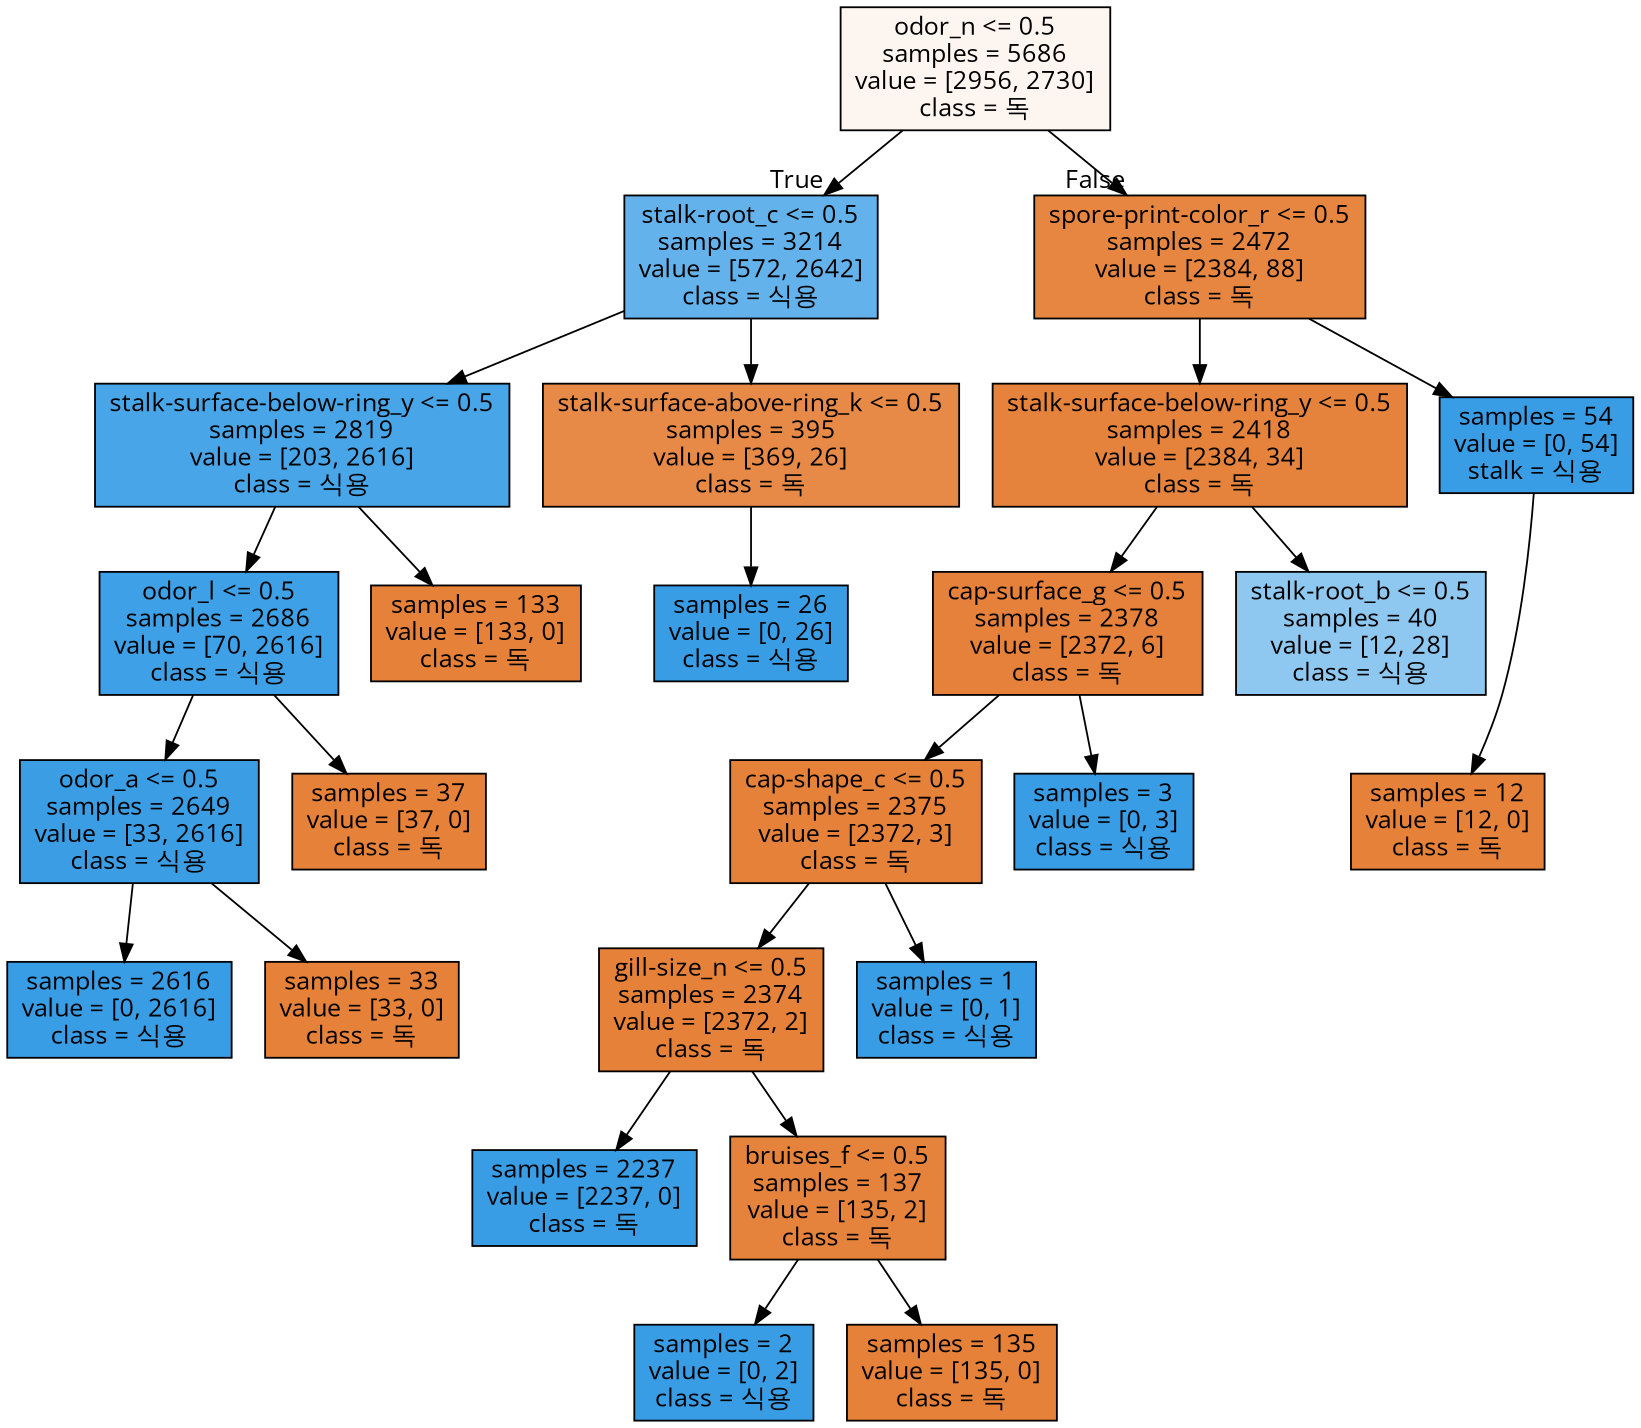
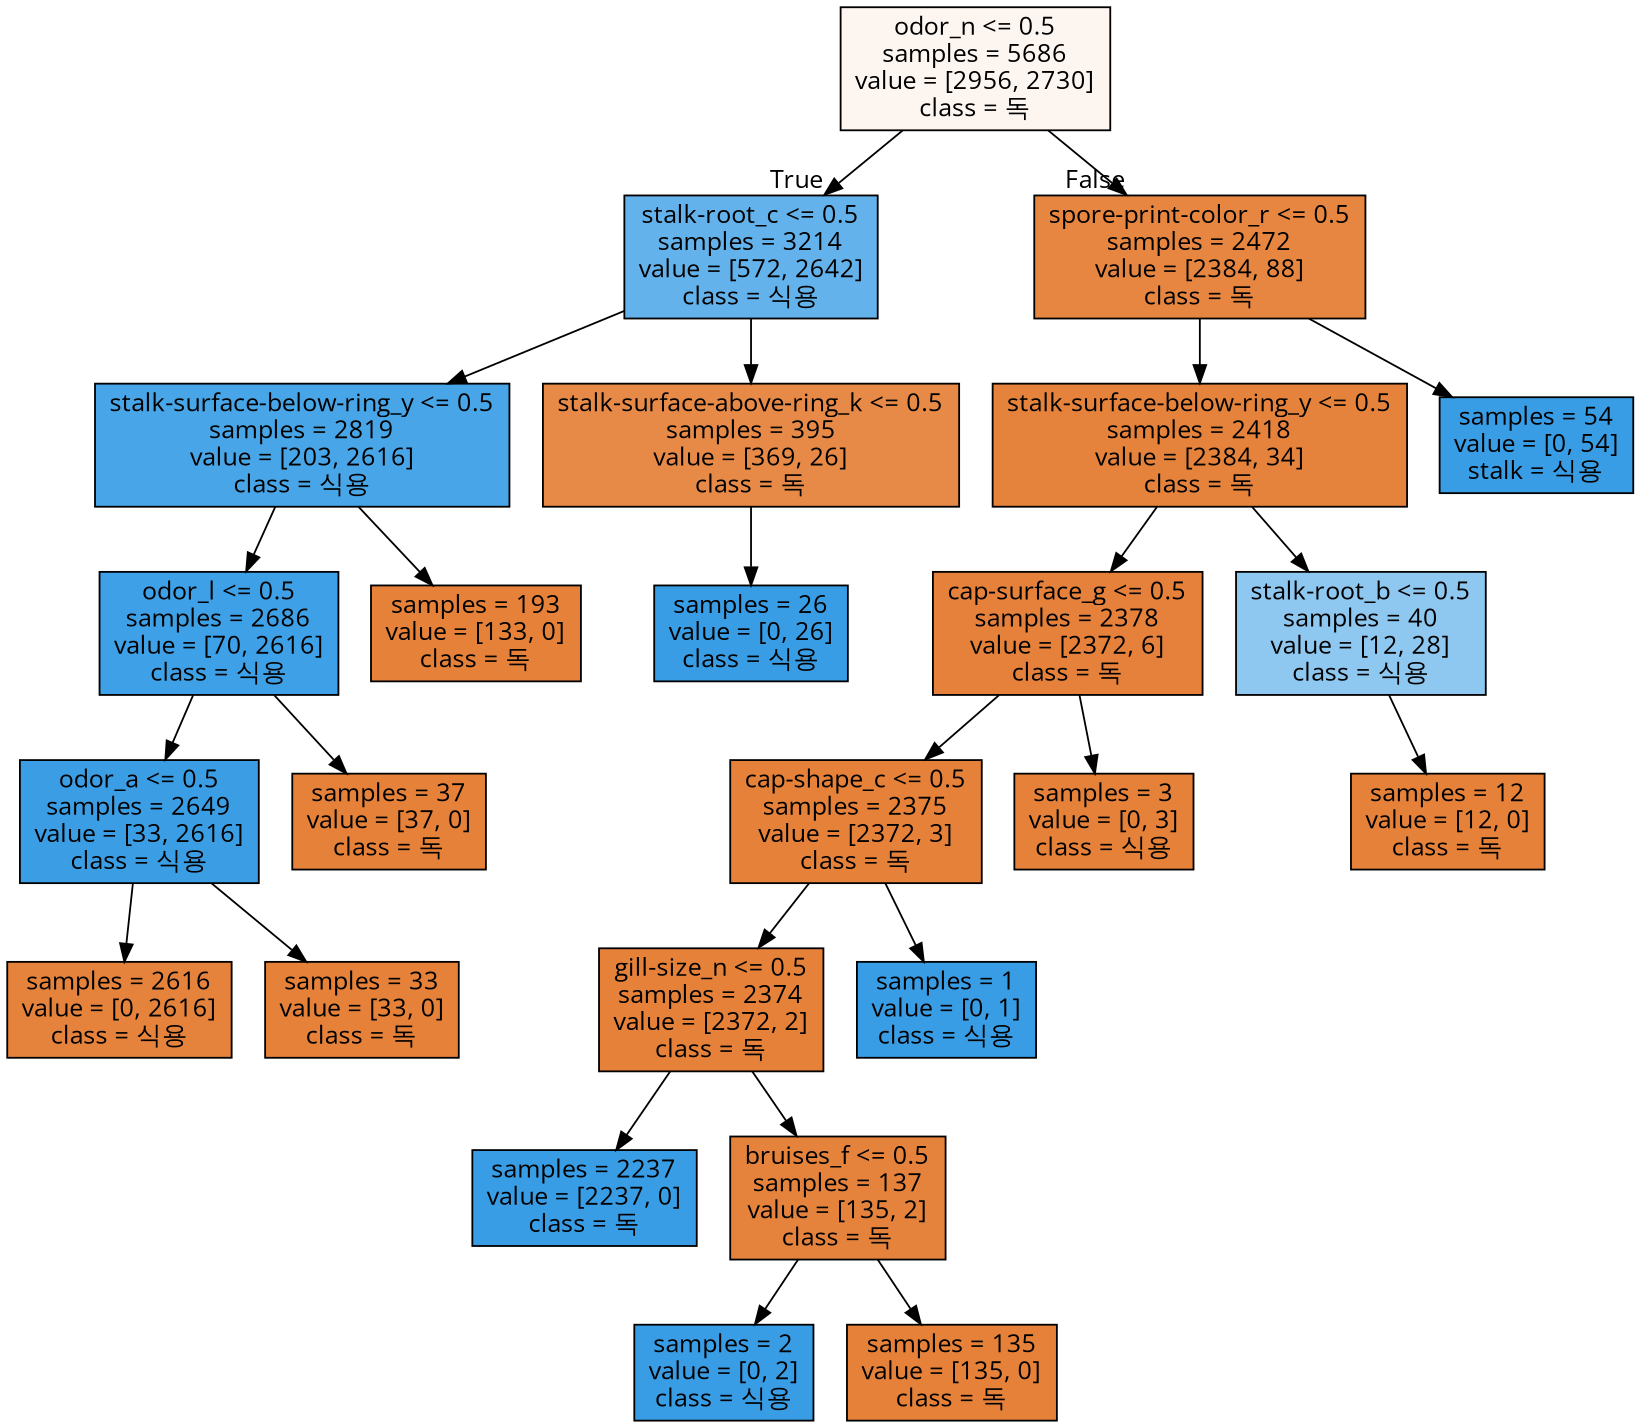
edge "samples = 54 value = [0, 54] stalk = 식용" -> "samples = 12 value = [12, 0] class = 독": now "stalk-root_b <= 0.5 samples = 40 value = [12, 28] class = 식용" -> "samples = 12 value = [12, 0] class = 독"
node "samples = 133 value = [133, 0] class = 독": label "samples = 133 value = [133, 0] class = 독" -> "samples = 193 value = [133, 0] class = 독"
node "samples = 3 value = [0, 3] class = 식용": fillcolor #399de5 -> #e58139
node "samples = 2616 value = [0, 2616] class = 식용": fillcolor #399de5 -> #e5833c
